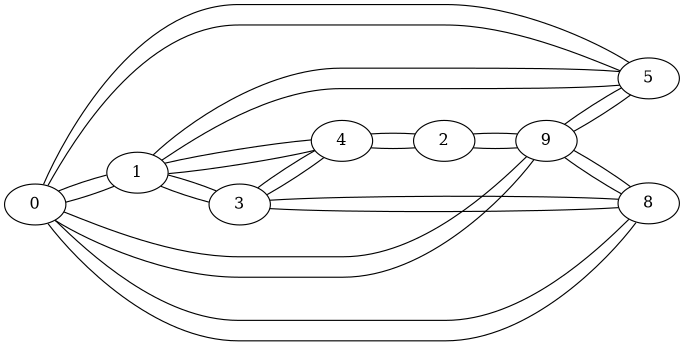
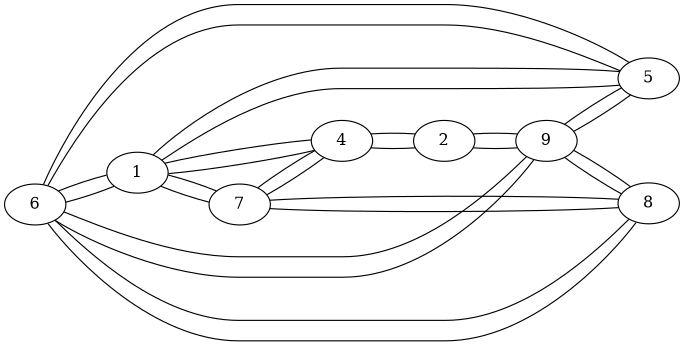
node "0": label "0" -> "6"
node "3": label "3" -> "7"
